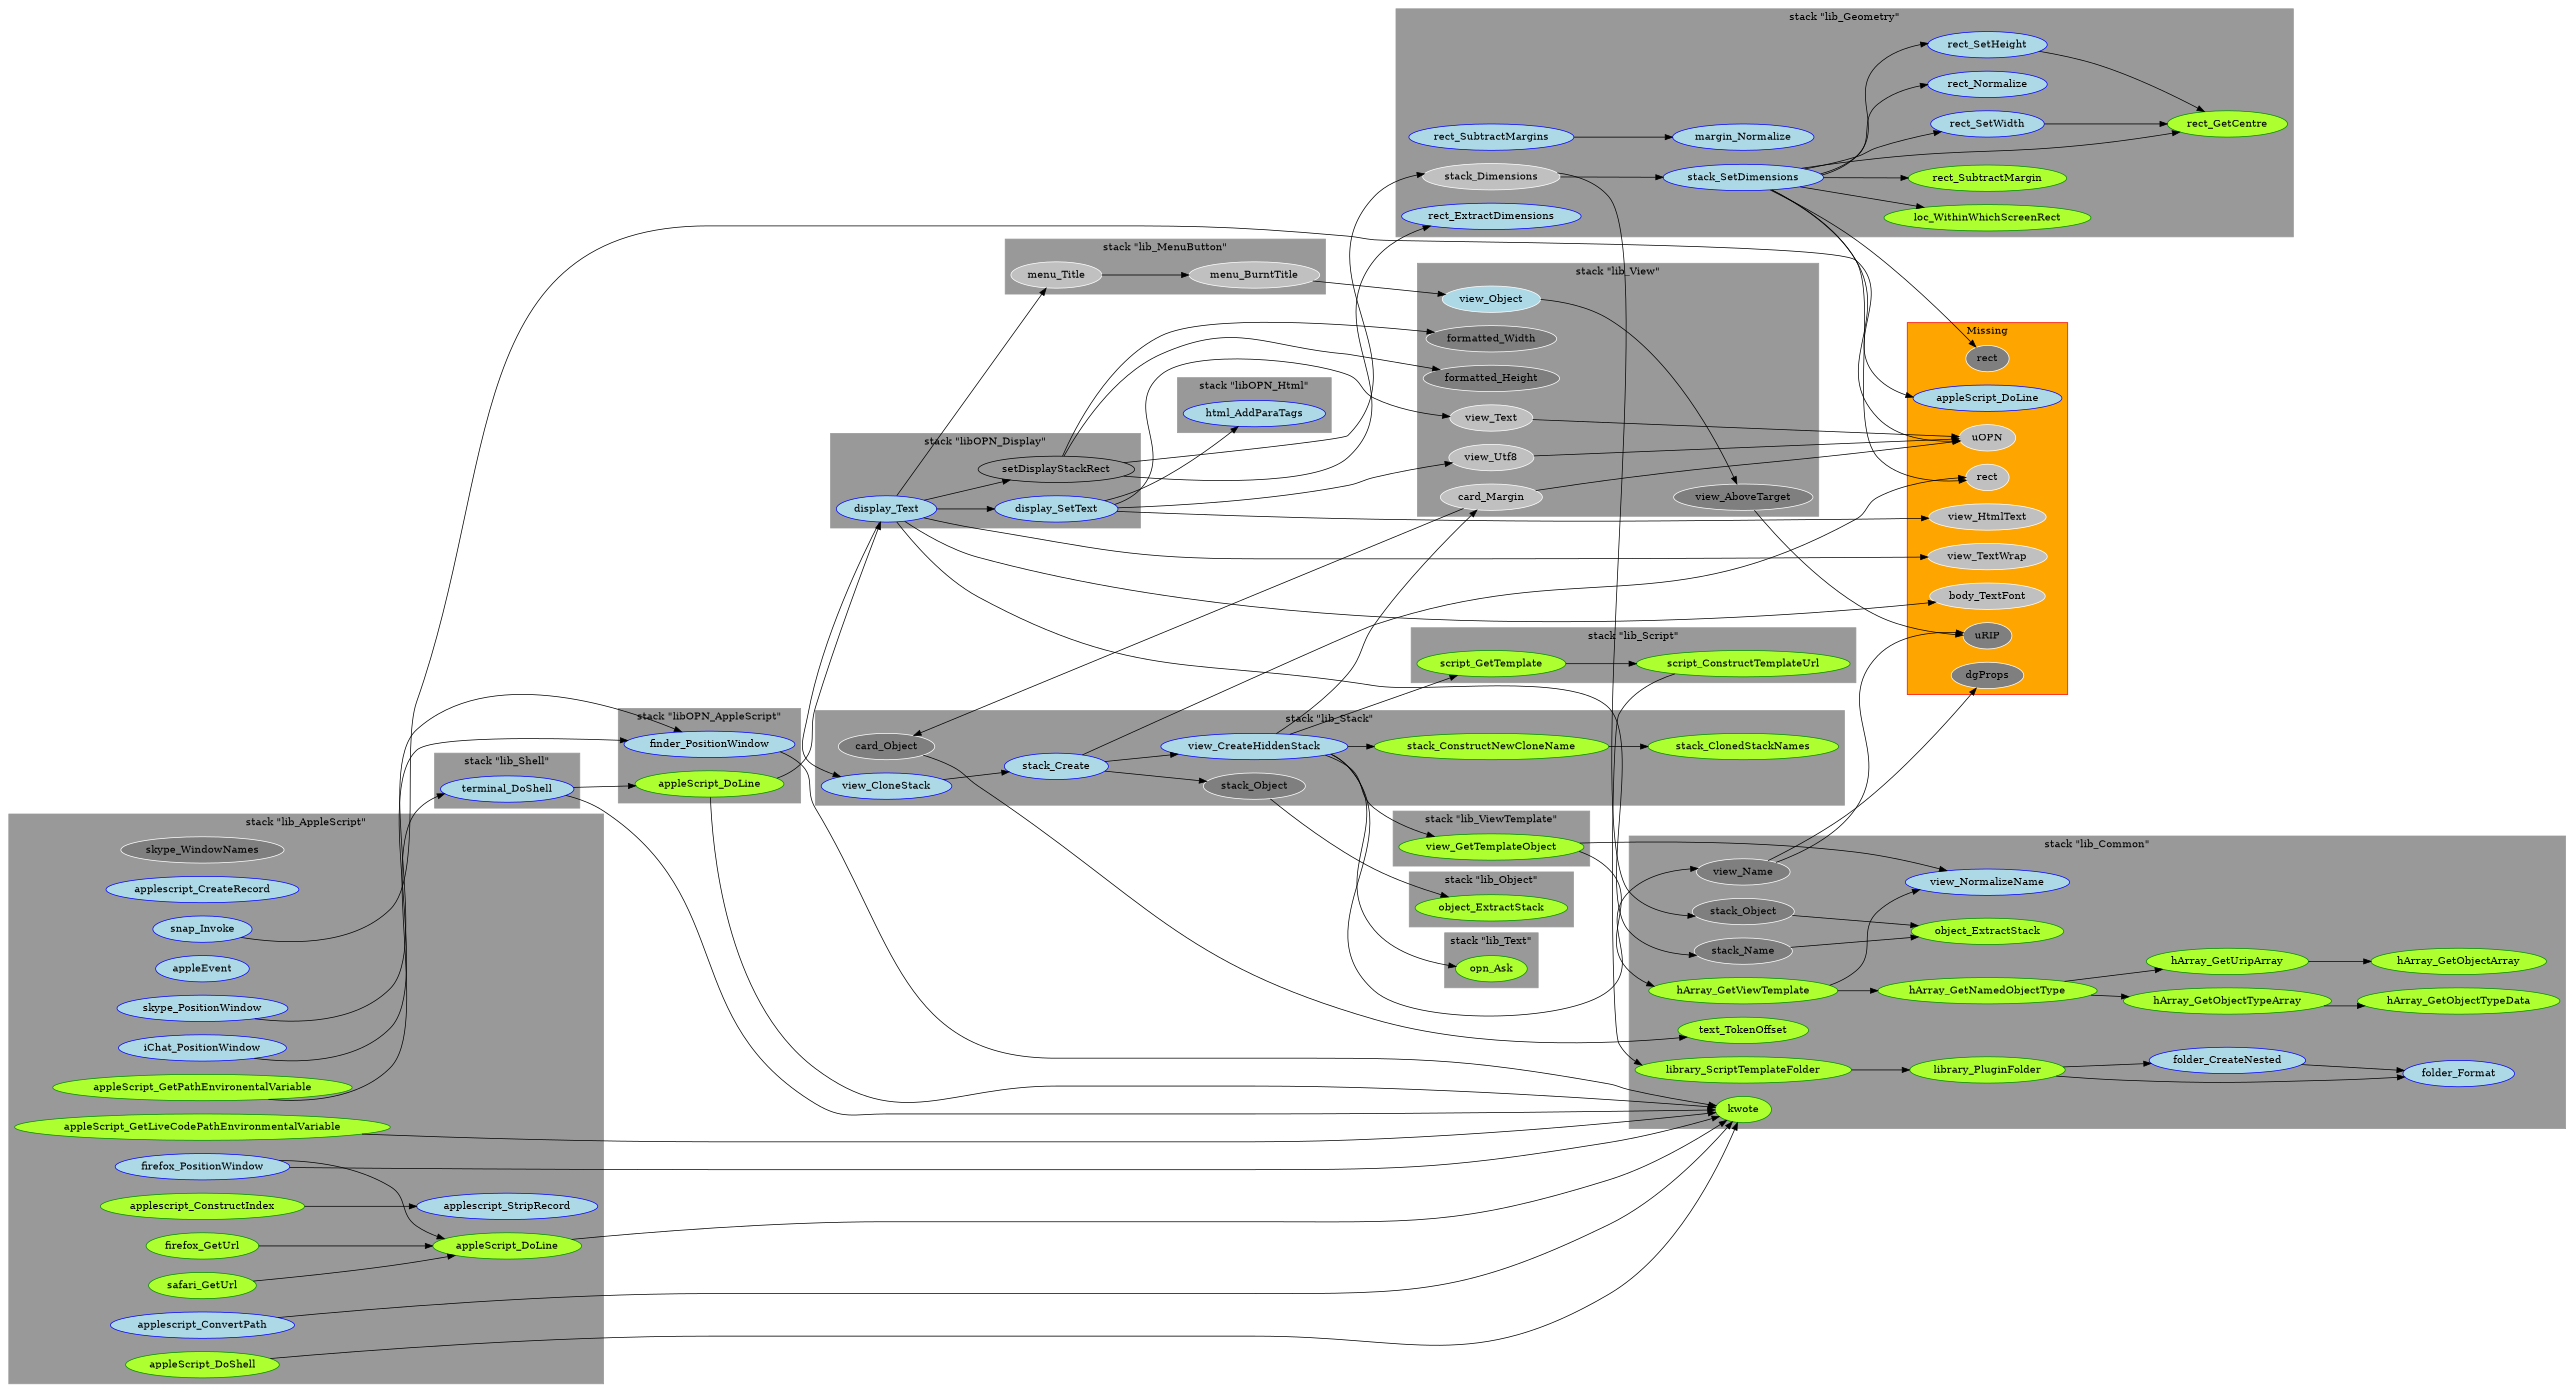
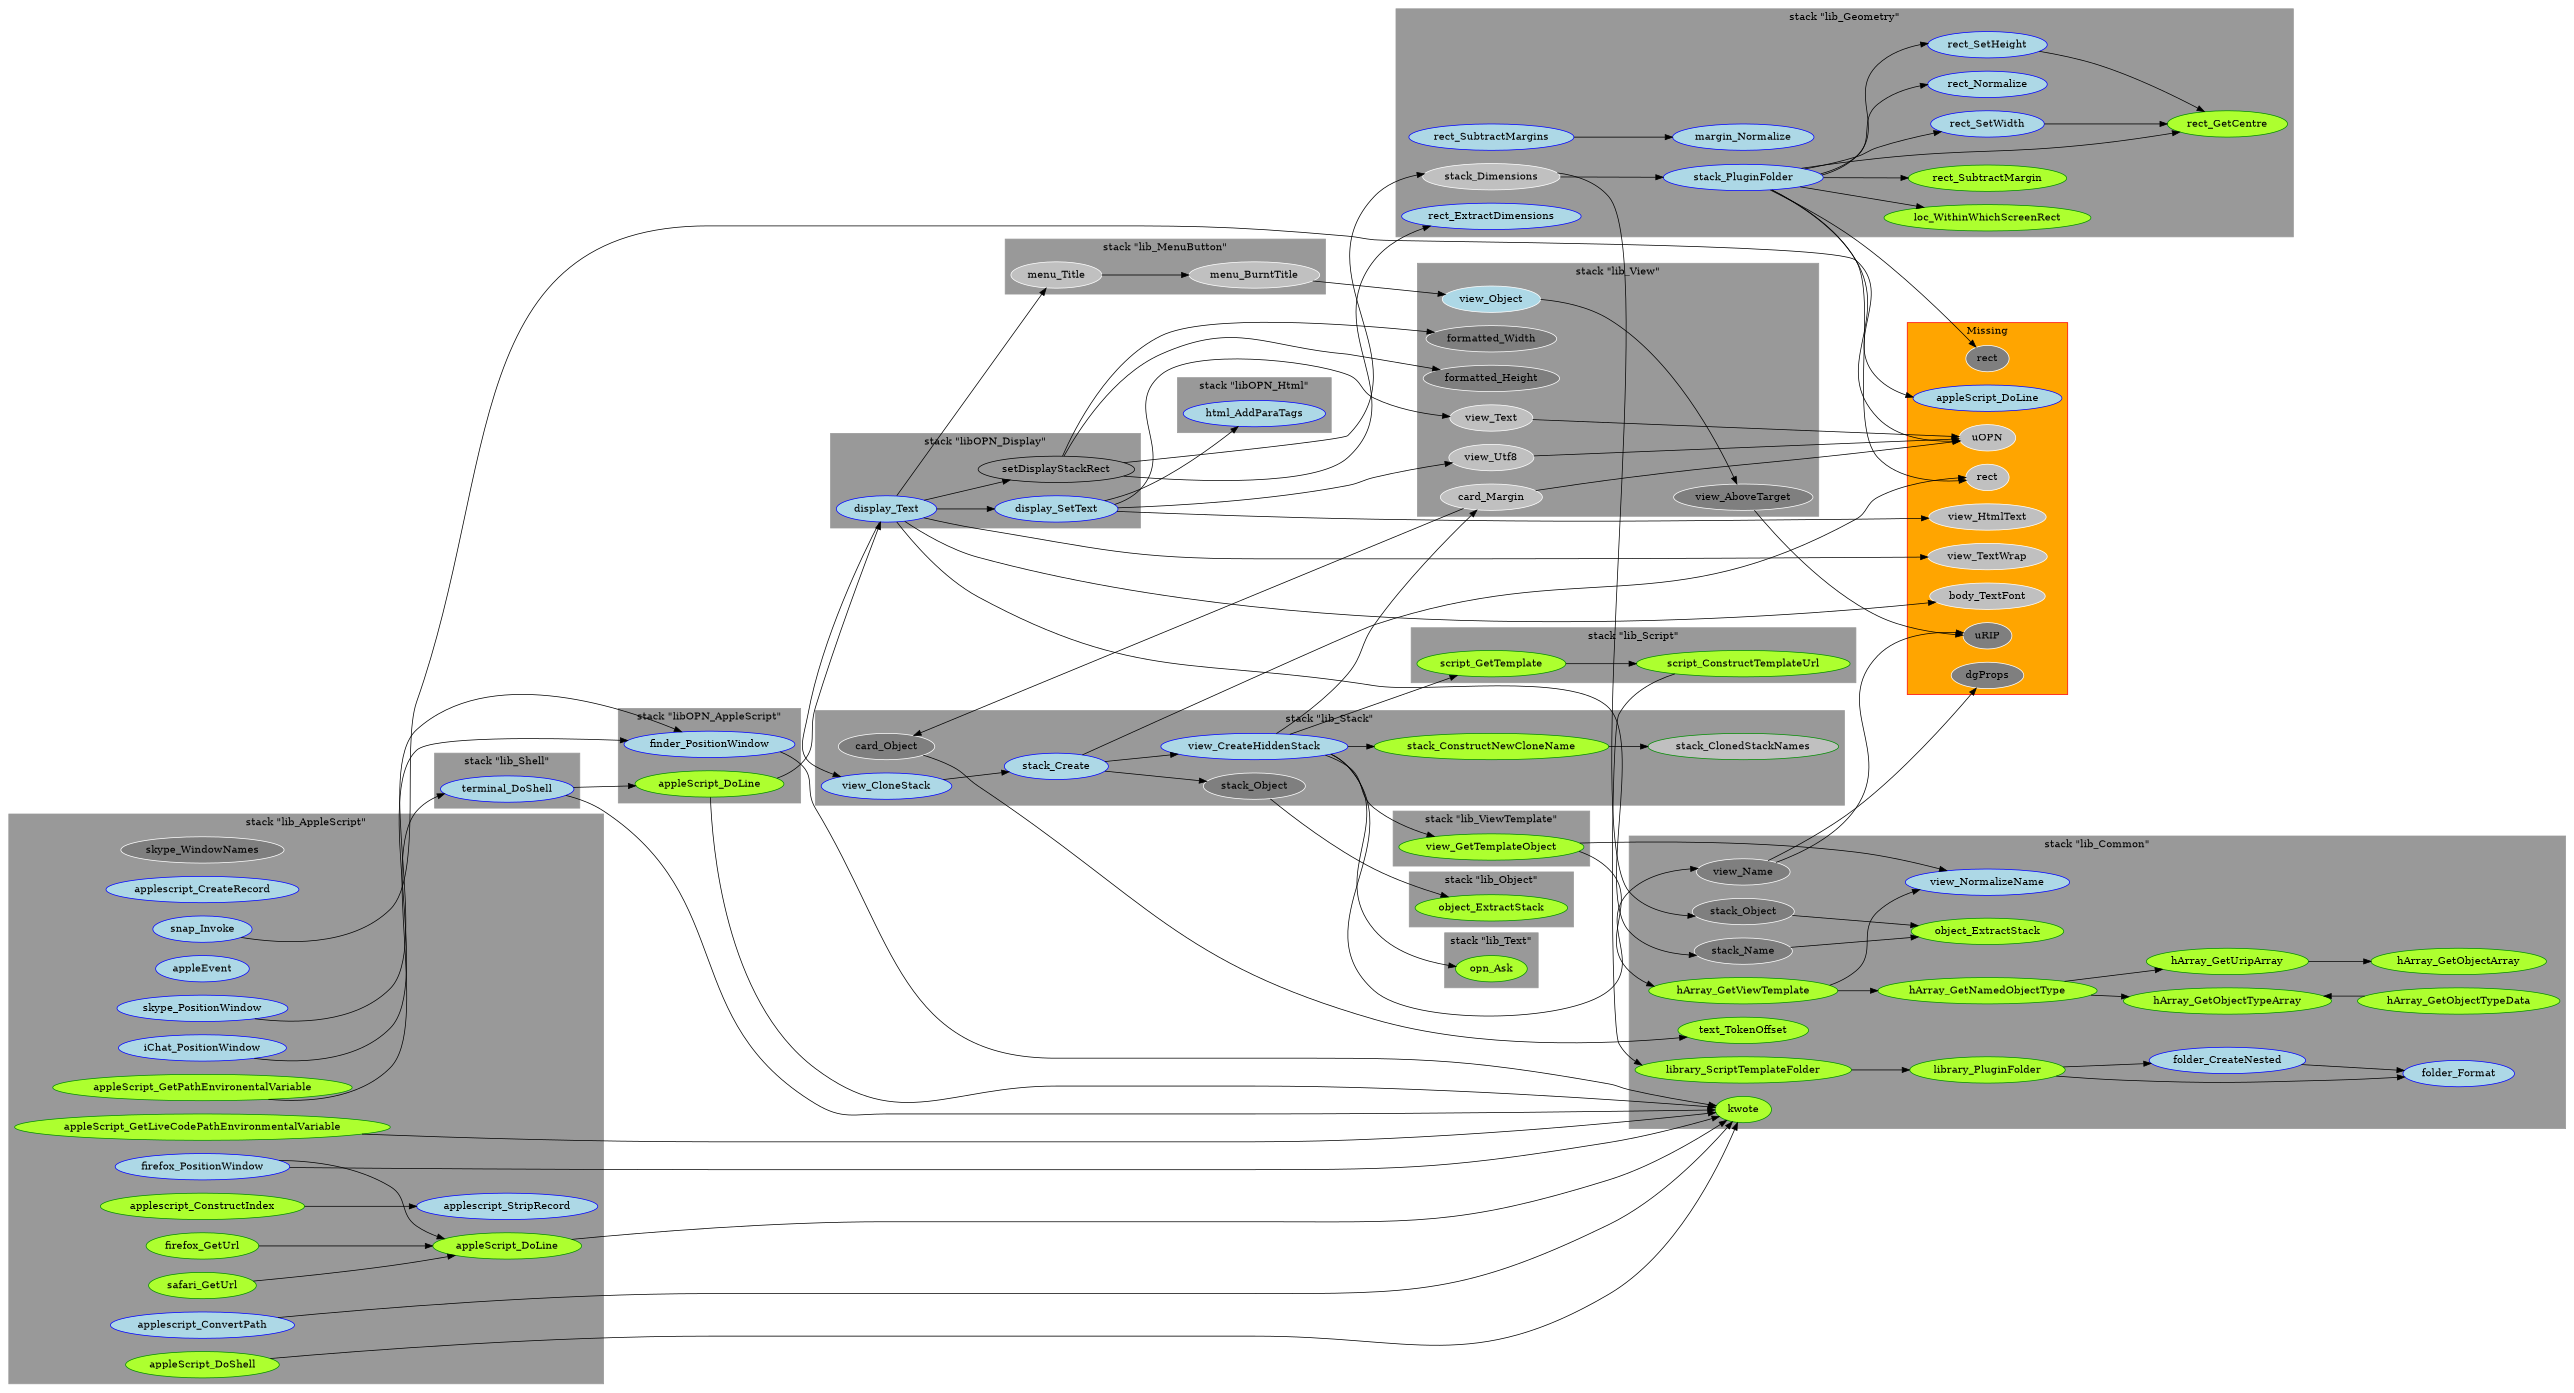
node "stack_SetDimensions": label "stack_SetDimensions" -> "stack_PluginFolder"
node "stack_ClonedStackNames": fillcolor GreenYellow -> grey
edge "hArray_GetObjectTypeArray" -> "hArray_GetObjectTypeData": reversed
